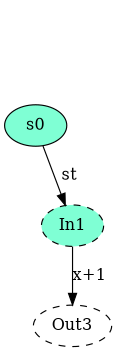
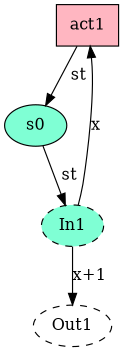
node "act1": added
node "Out3": label "Out3" -> "Out1"
